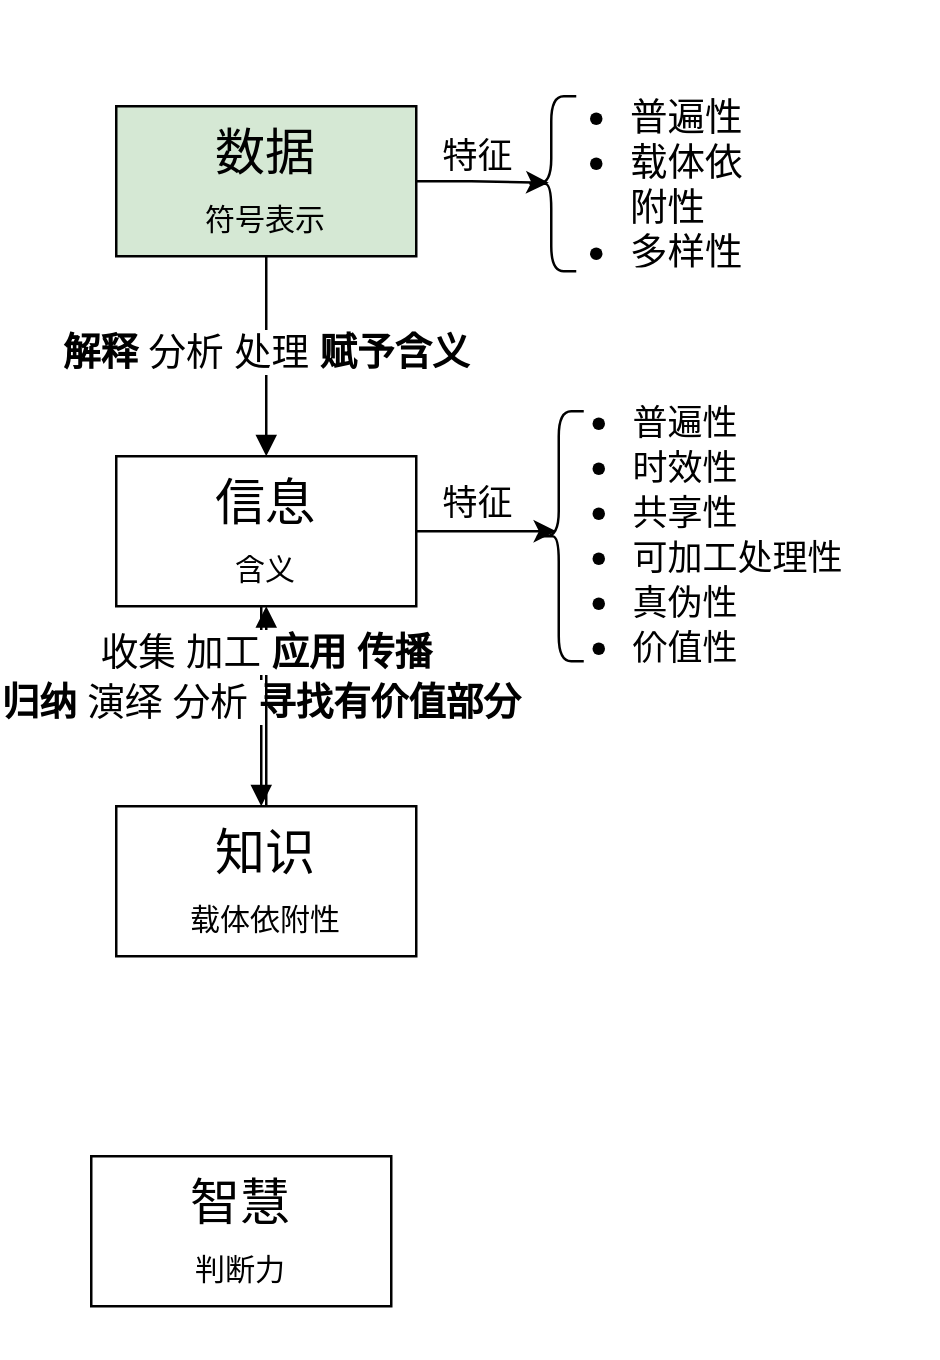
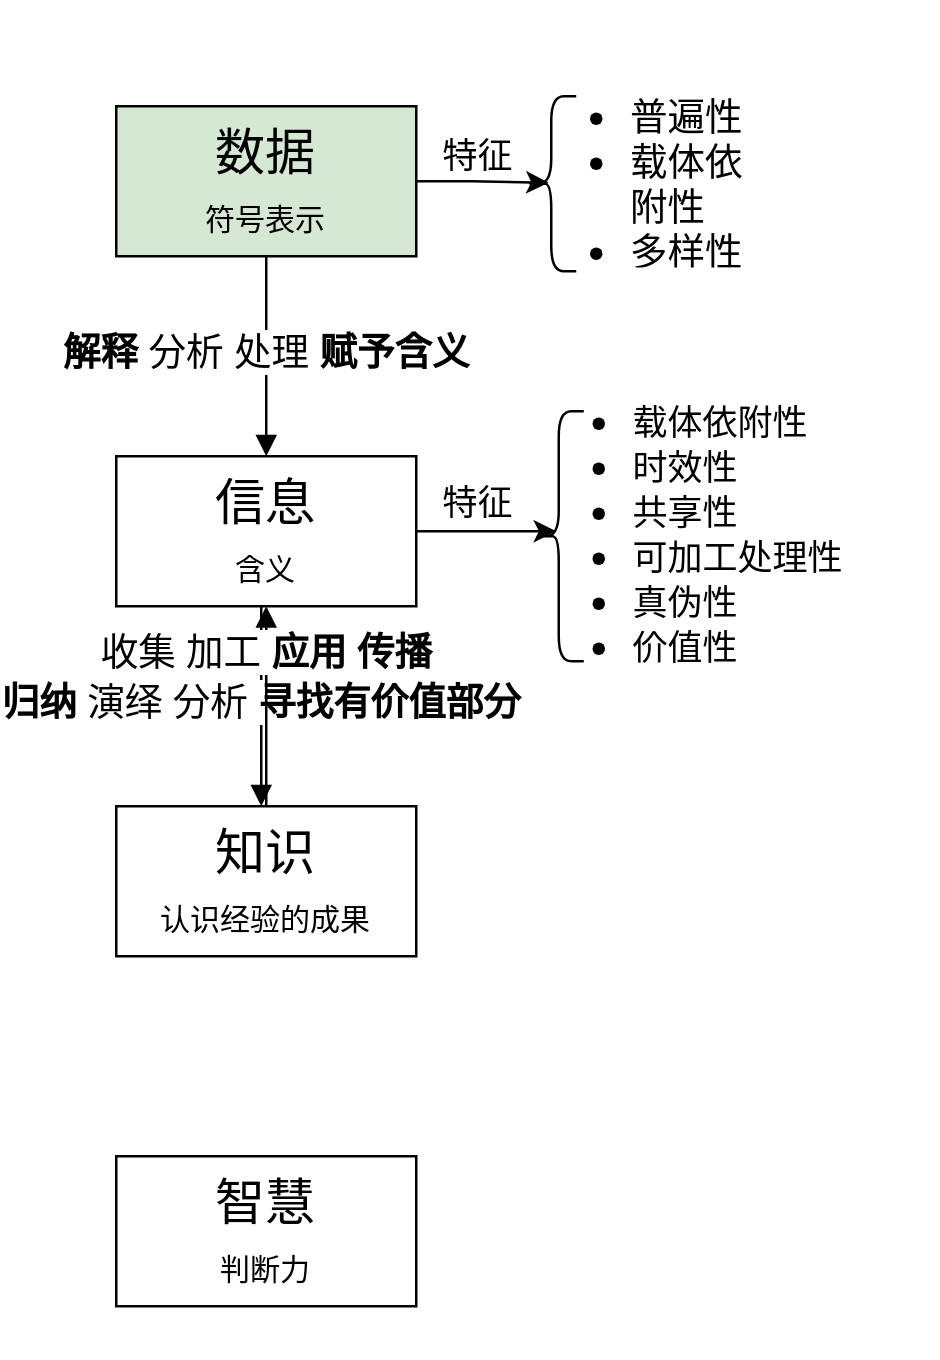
node "普遍性 时效性 共享性 可加工处理性 真伪性 价值性": label "普遍性 时效性 共享性 可加工处理性 真伪性 价值性" -> "载体依附性 时效性 共享性 可加工处理性 真伪性 价值性"
node "知识 载体依附性": label "知识 载体依附性" -> "知识 认识经验的成果"
node "智慧 判断力": moved (241, 1231) -> (266, 1231)
